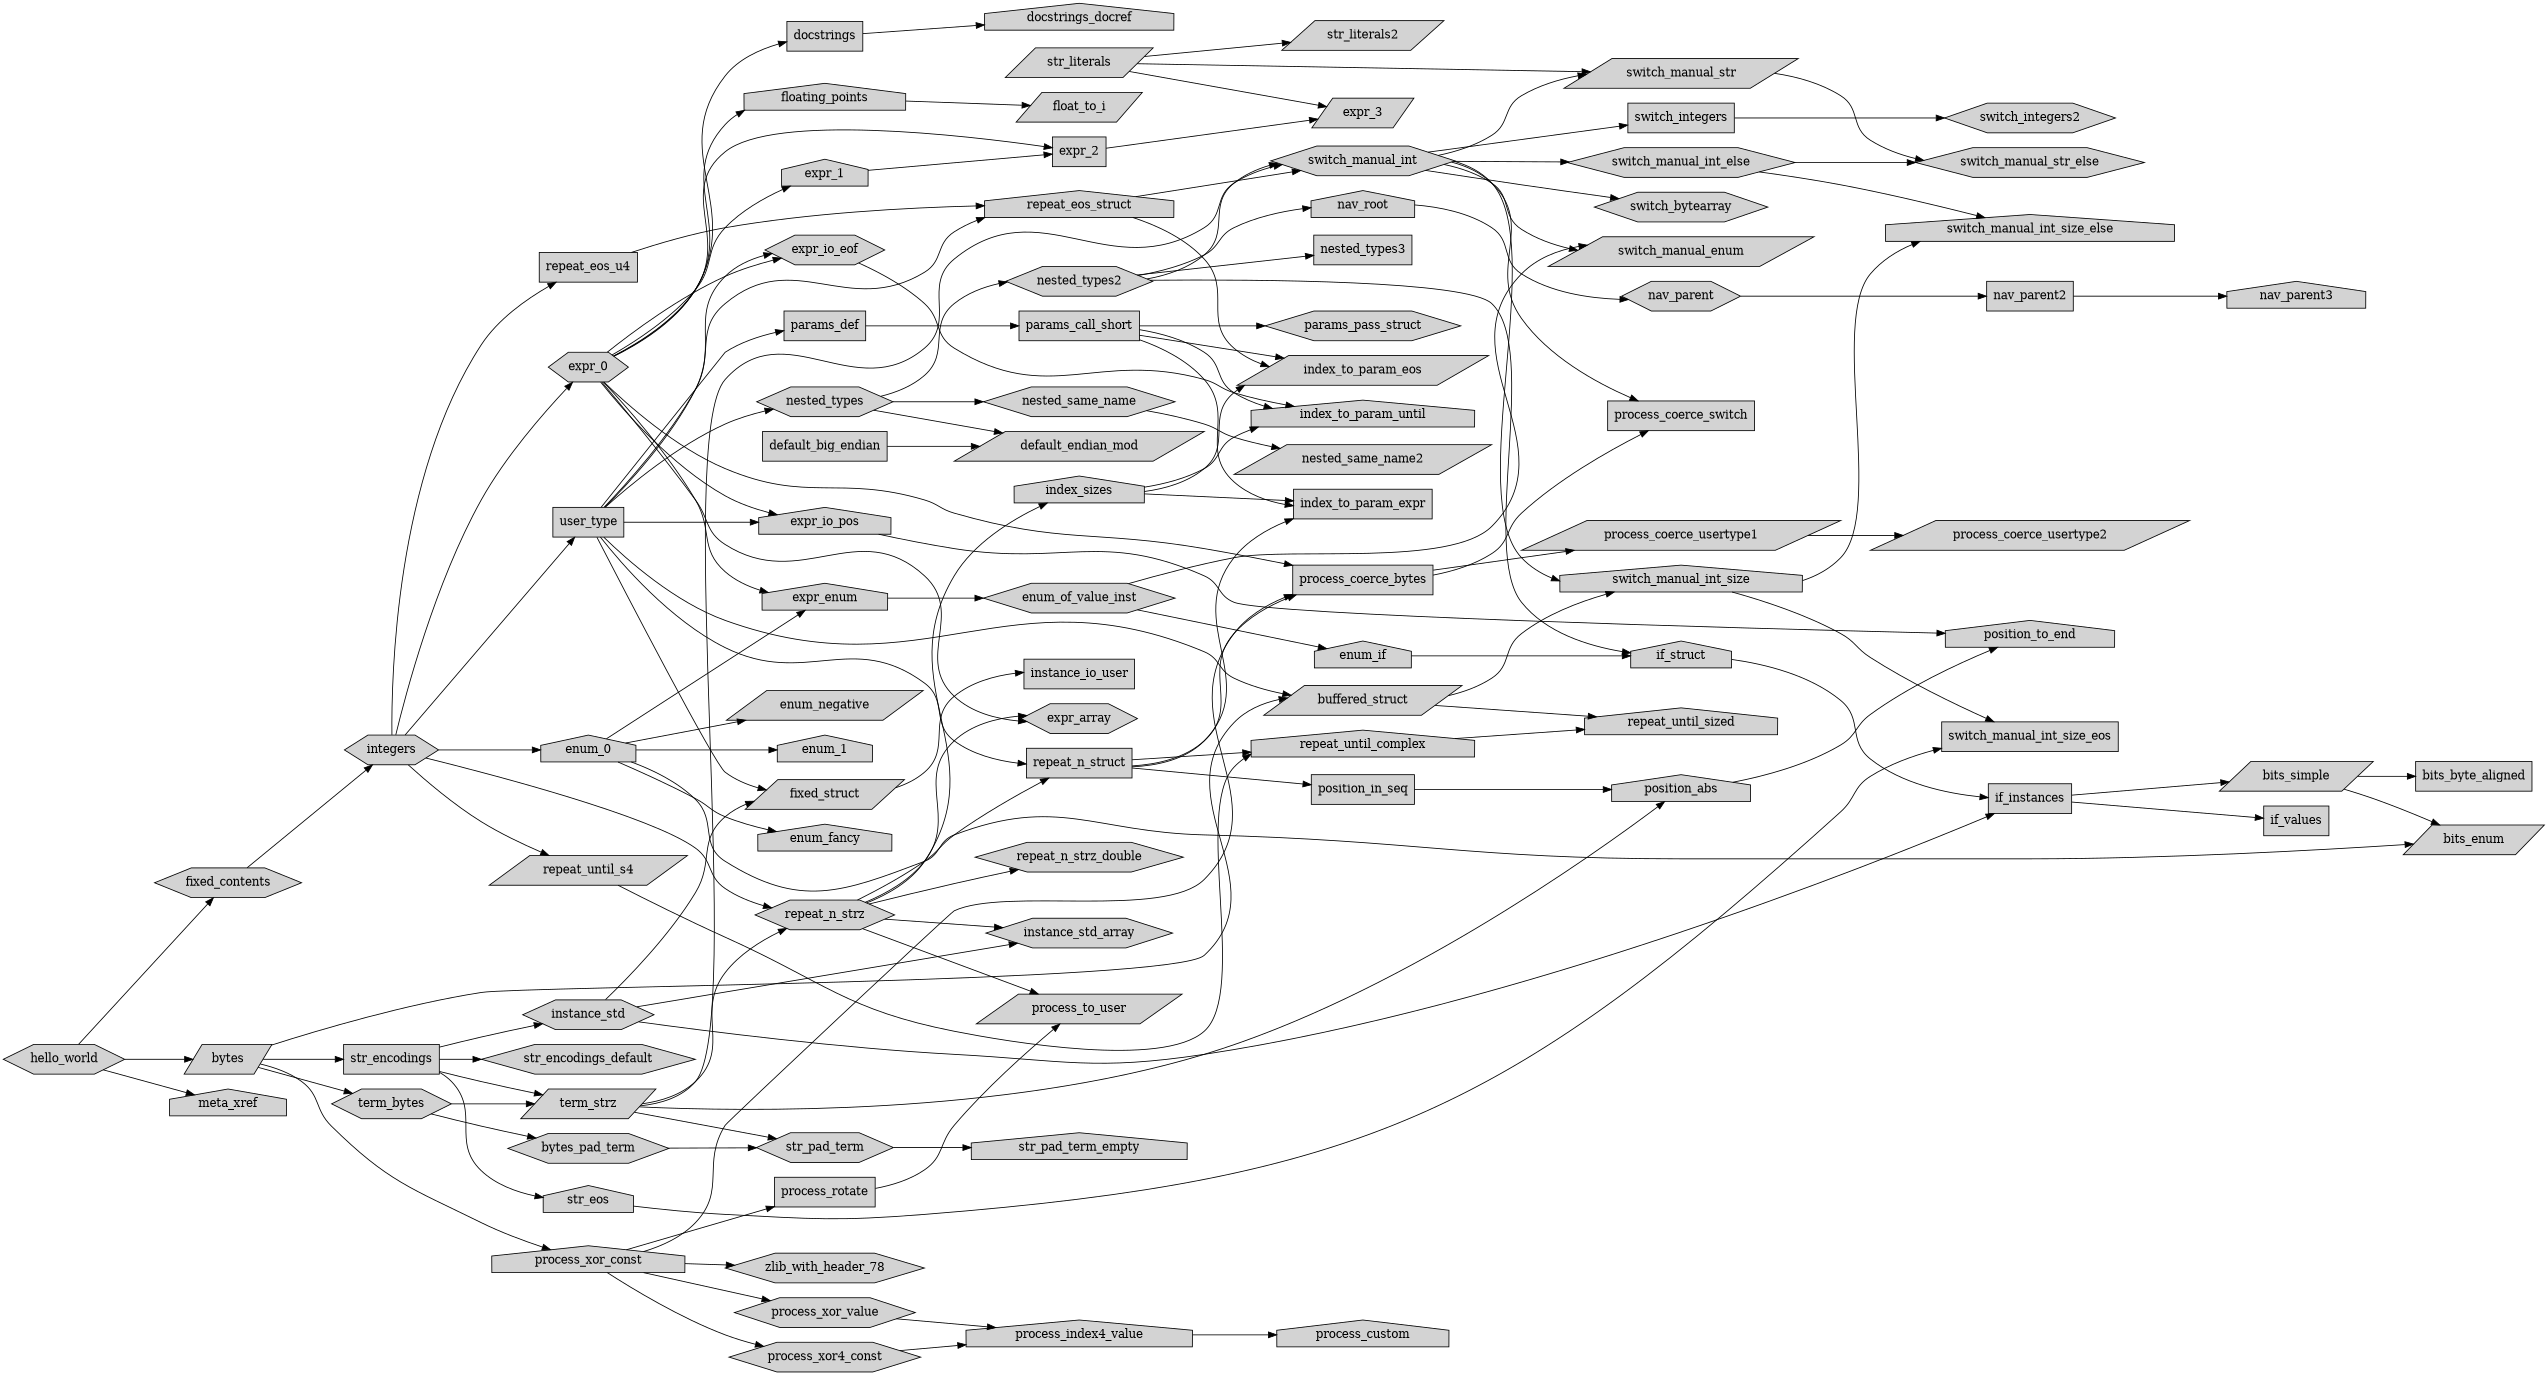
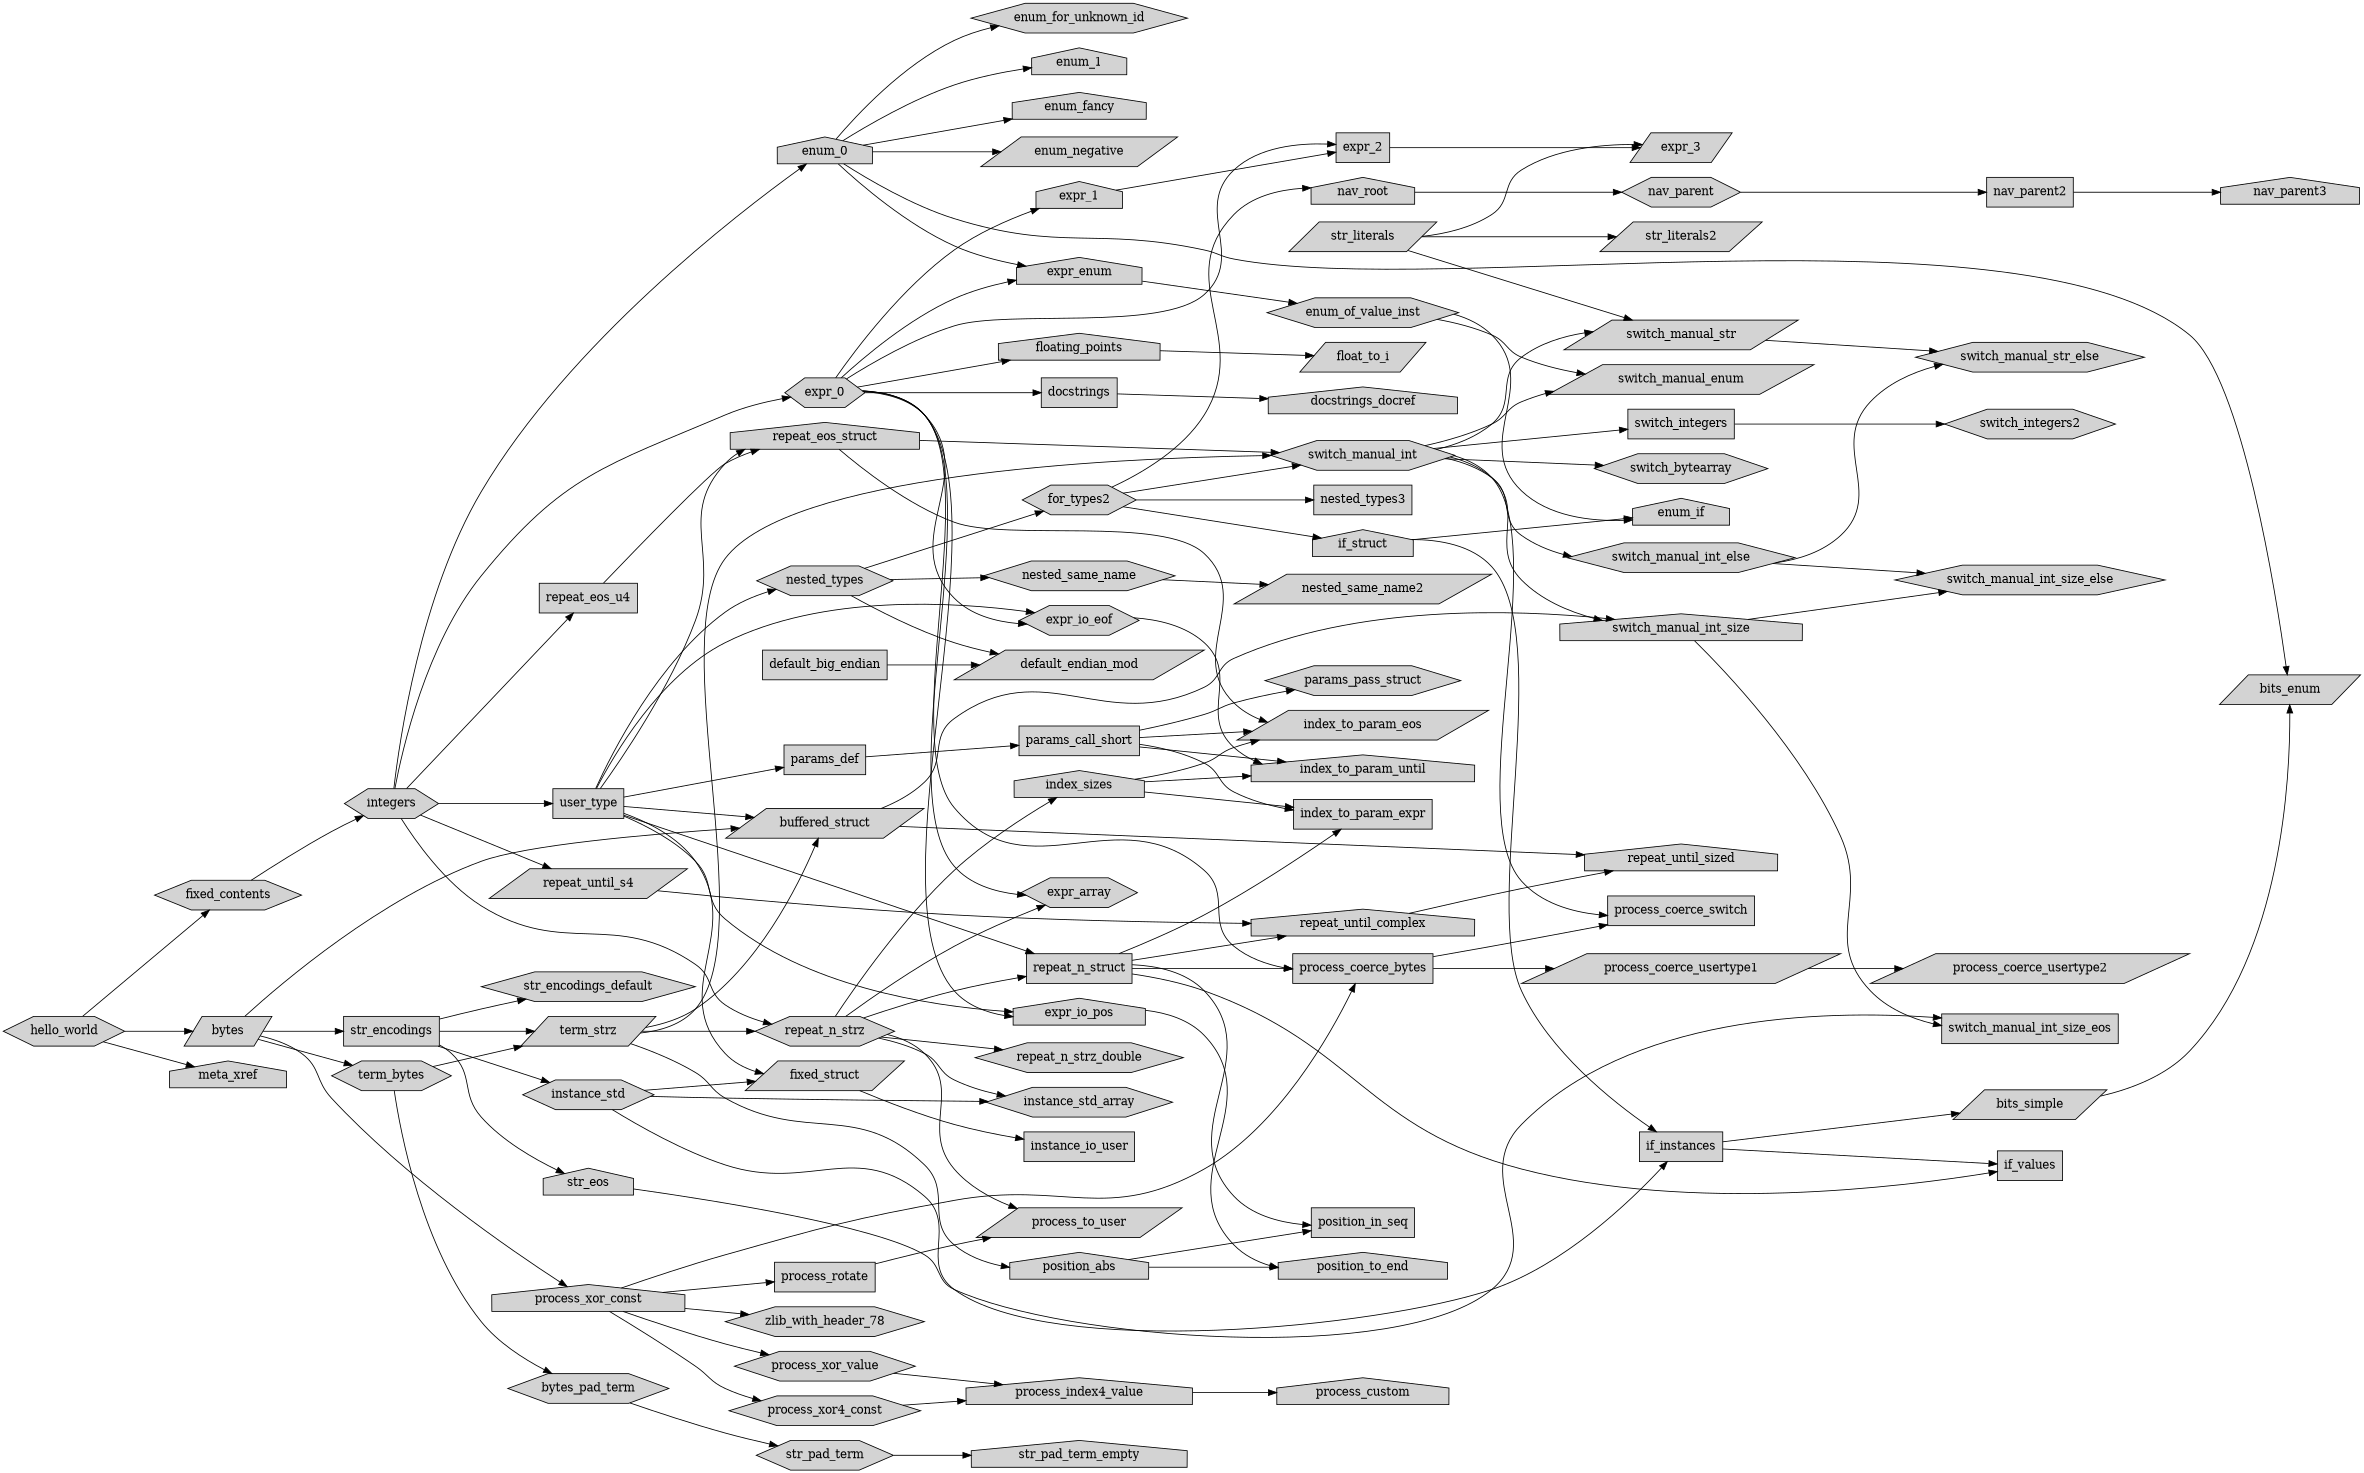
node "enum_for_unknown_id": added
node "switch_manual_int_size_else": shape house -> hexagon
node "nested_types2": label "nested_types2" -> "for_types2"
edge "enum_if" -> "if_struct": reversed
node "bits_byte_aligned": removed
edge "position_in_seq" -> "position_abs": reversed
edge "term_strz" -> "str_pad_term": now "term_strz" -> "buffered_struct"
edge "repeat_n_struct" -> "if_values": added
